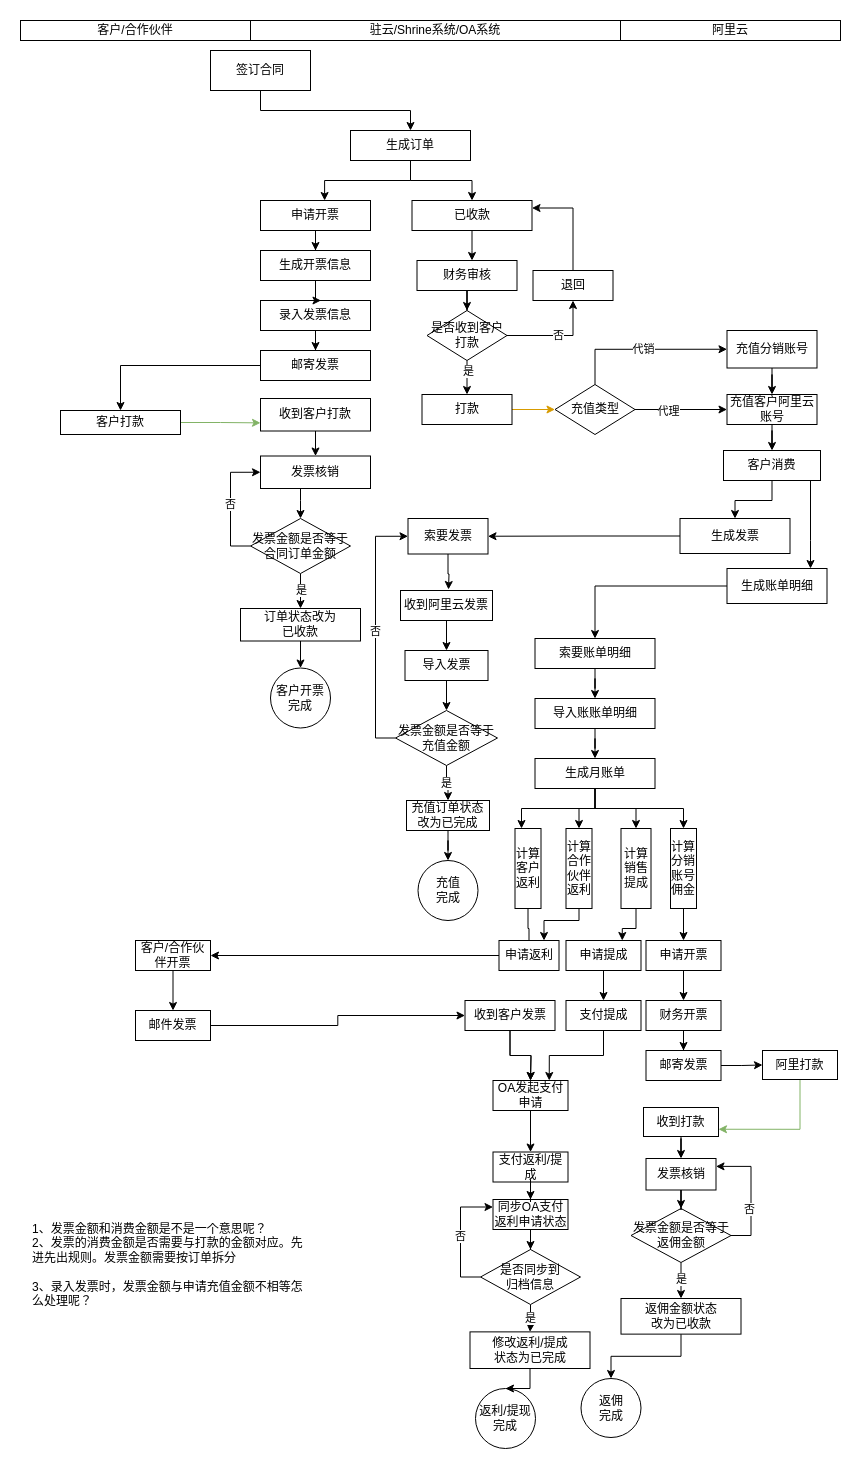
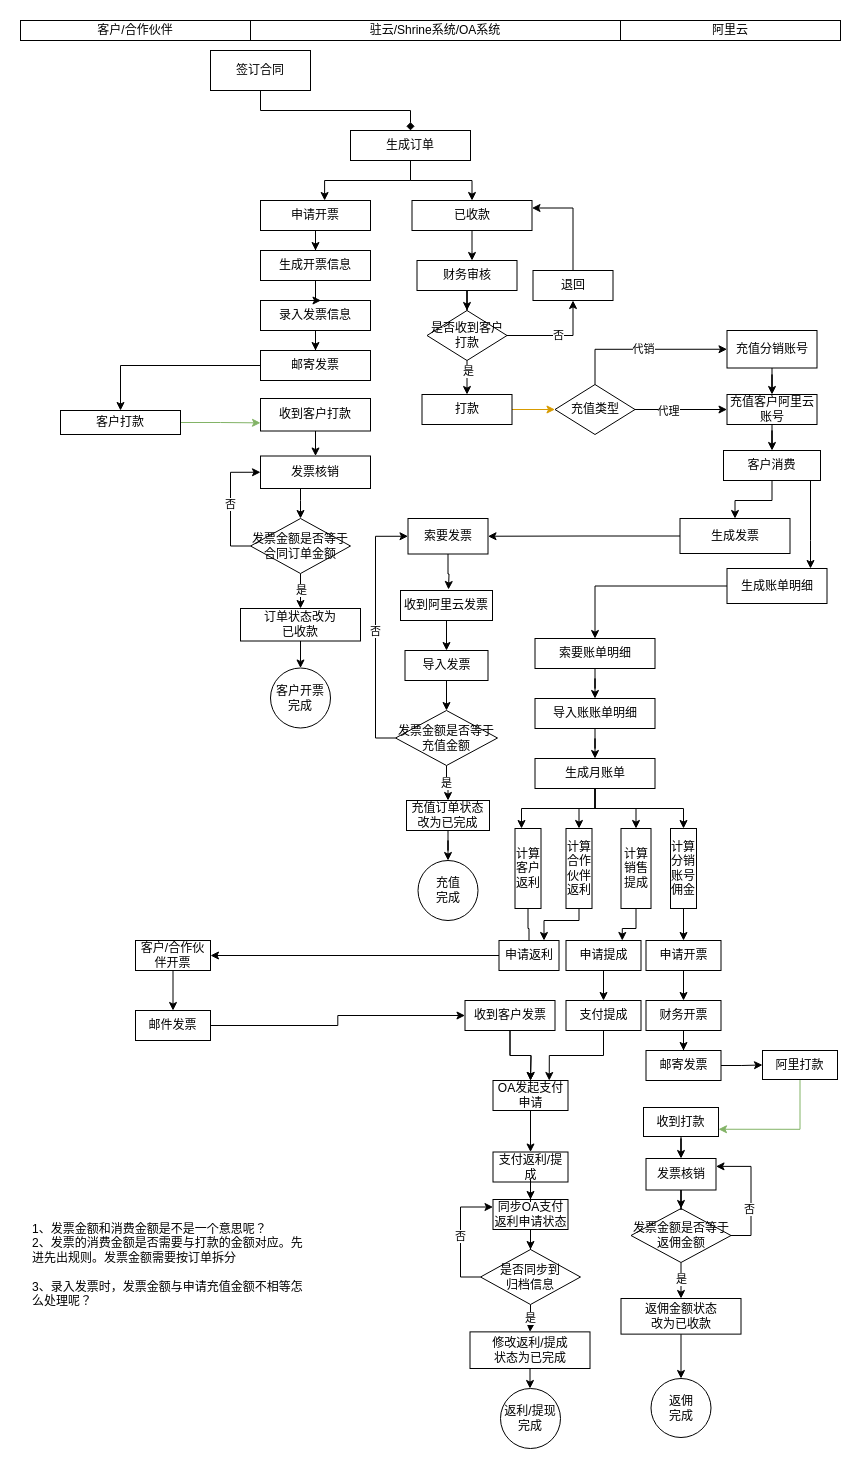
edge "签订合同" -> "生成订单": arrowhead classic -> diamond
node "返佣 完成": moved (611, 1408) -> (681, 1408)
node "返利/提现 完成": moved (506, 1419) -> (531, 1419)
